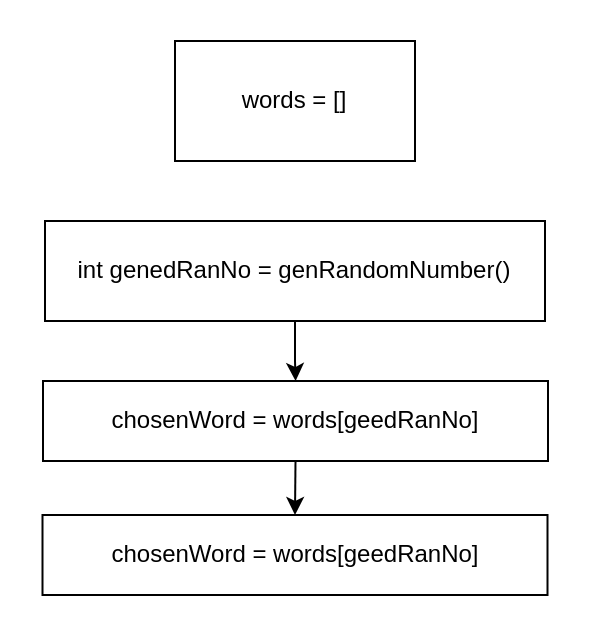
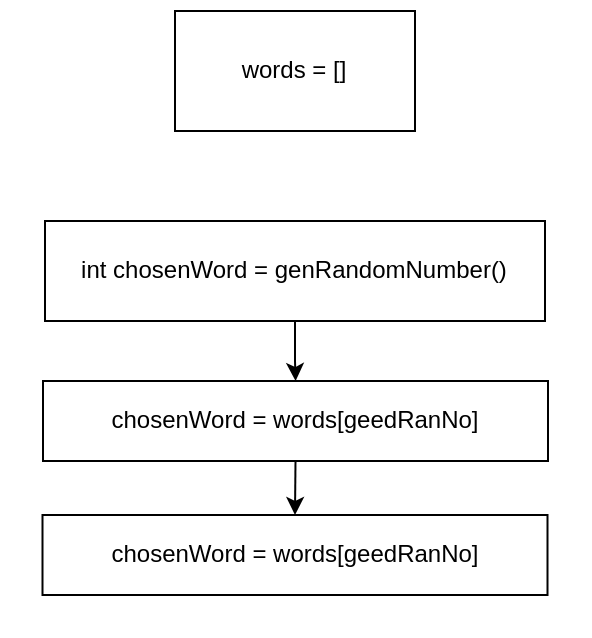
node "words = []": moved (295, 101) -> (295, 71)
node "int genedRanNo = genRandomNumber()": label "int genedRanNo = genRandomNumber()" -> "int chosenWord = genRandomNumber()"
